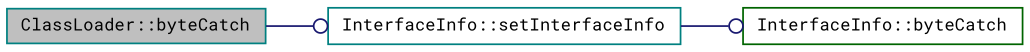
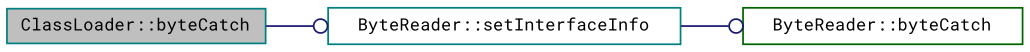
node "InterfaceInfo::setInterfaceInfo": label "InterfaceInfo::setInterfaceInfo" -> "ByteReader::setInterfaceInfo"
node "InterfaceInfo::byteCatch": label "InterfaceInfo::byteCatch" -> "ByteReader::byteCatch"
